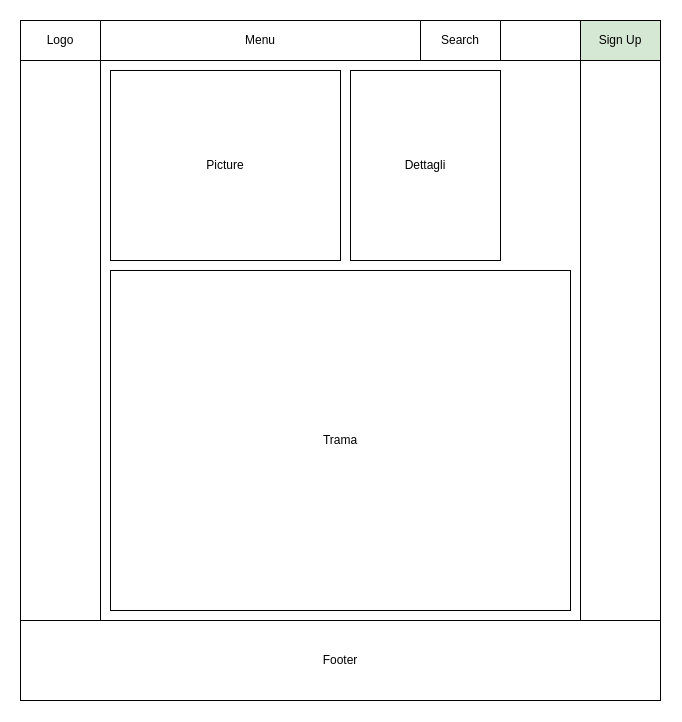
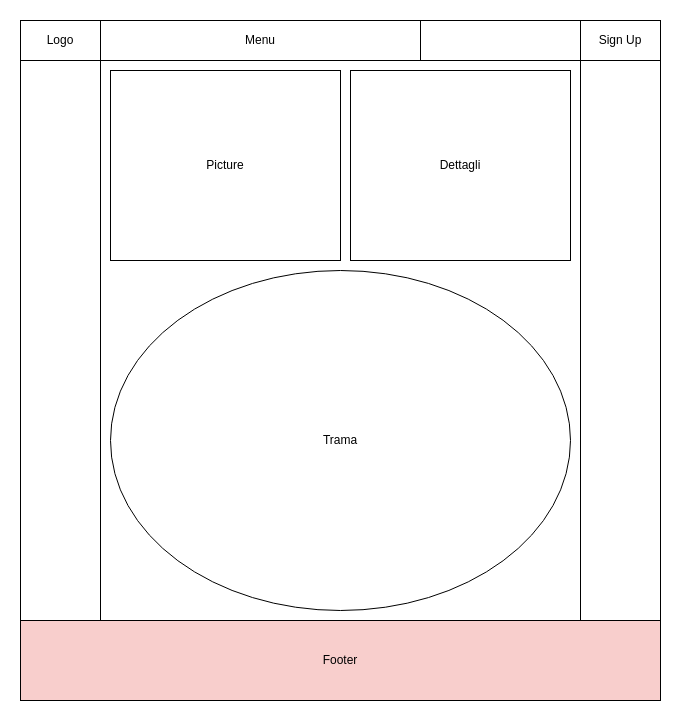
node "Search": removed
node "Sign Up": fillcolor #d5e8d4 -> #ffffff
node "Dettagli": size 150x190 -> 220x190
node "Trama": shape rectangle -> ellipse
node "Footer": fillcolor #ffffff -> #f8cecc
